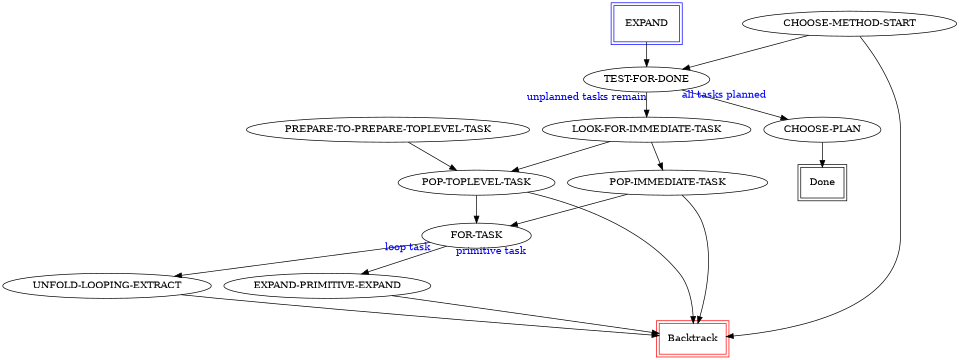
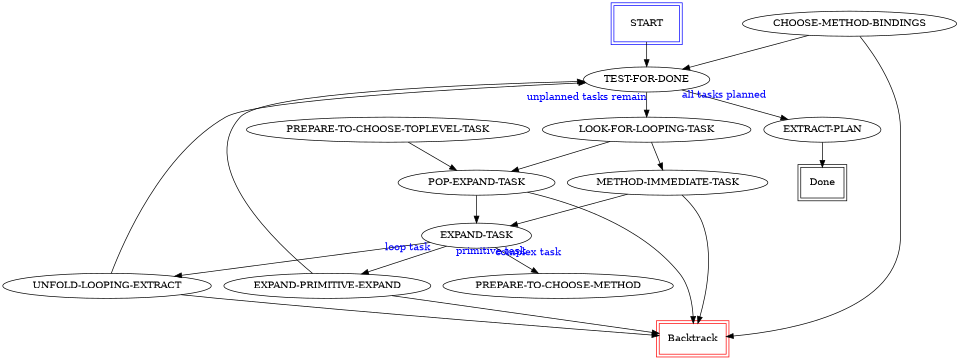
node "EXPAND": label "EXPAND" -> "START"
node "CHOOSE-METHOD-START": label "CHOOSE-METHOD-START" -> "CHOOSE-METHOD-BINDINGS"
edge "UNFOLD-LOOPING-EXTRACT" -> "TEST-FOR-DONE": added
edge "EXPAND-PRIMITIVE-EXPAND" -> "TEST-FOR-DONE": added
node "PREPARE-TO-PREPARE-TOPLEVEL-TASK": label "PREPARE-TO-PREPARE-TOPLEVEL-TASK" -> "PREPARE-TO-CHOOSE-TOPLEVEL-TASK"
node "LOOK-FOR-IMMEDIATE-TASK": label "LOOK-FOR-IMMEDIATE-TASK" -> "LOOK-FOR-LOOPING-TASK"
node "CHOOSE-PLAN": label "CHOOSE-PLAN" -> "EXTRACT-PLAN"
node "POP-TOPLEVEL-TASK": label "POP-TOPLEVEL-TASK" -> "POP-EXPAND-TASK"
node "POP-IMMEDIATE-TASK": label "POP-IMMEDIATE-TASK" -> "METHOD-IMMEDIATE-TASK"
node "FOR-TASK": label "FOR-TASK" -> "EXPAND-TASK"
node "PREPARE-TO-CHOOSE-METHOD": added
